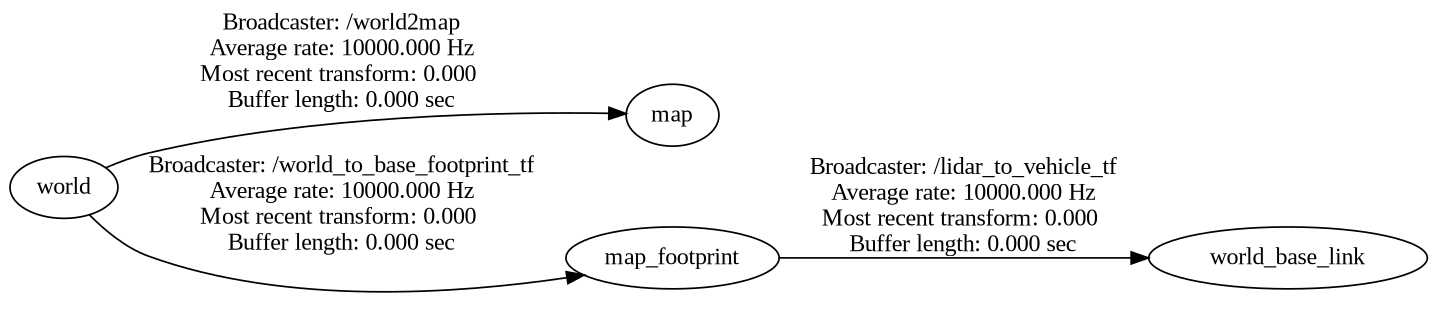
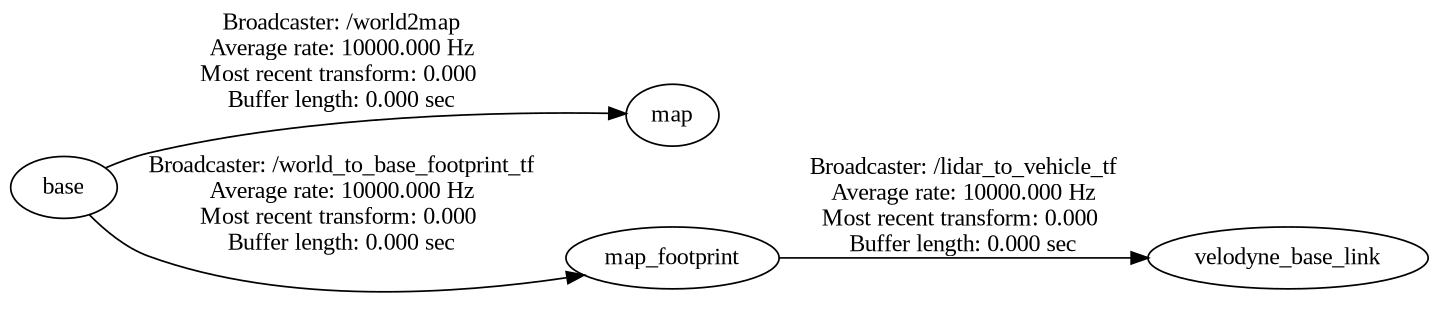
node "world": label "world" -> "base"
node "world_base_link": label "world_base_link" -> "velodyne_base_link"
